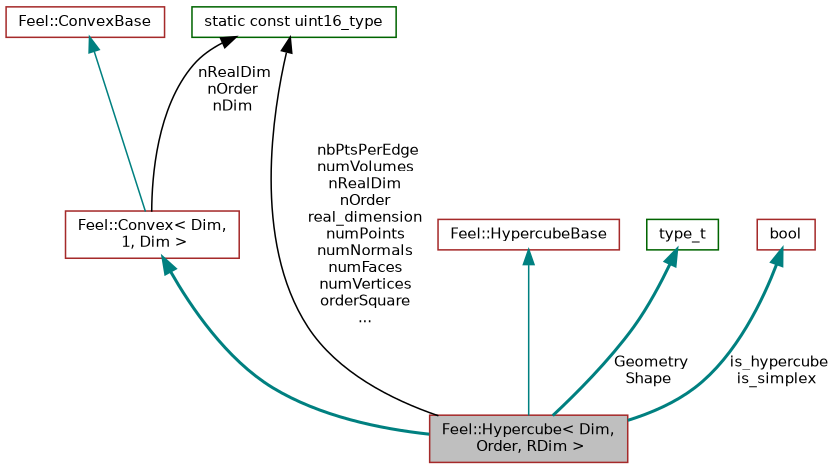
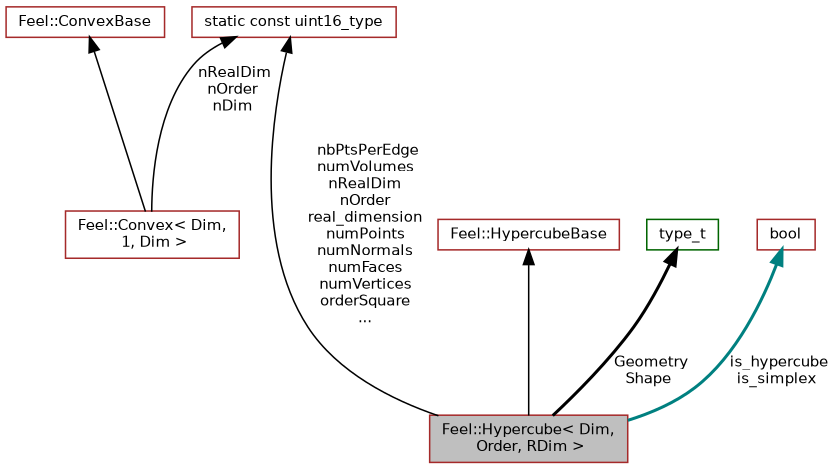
node "static const uint16_type": color darkgreen -> brown
edge "Feel::Convex< Dim, 1, Dim >" -> "Feel::ConvexBase": color teal -> black
edge "Feel::Hypercube< Dim, Order, RDim >" -> "Feel::HypercubeBase": color teal -> black
edge "Feel::Hypercube< Dim, Order, RDim >" -> "type_t": color teal -> black
edge "Feel::Hypercube< Dim, Order, RDim >" -> "Feel::Convex< Dim, 1, Dim >": removed
